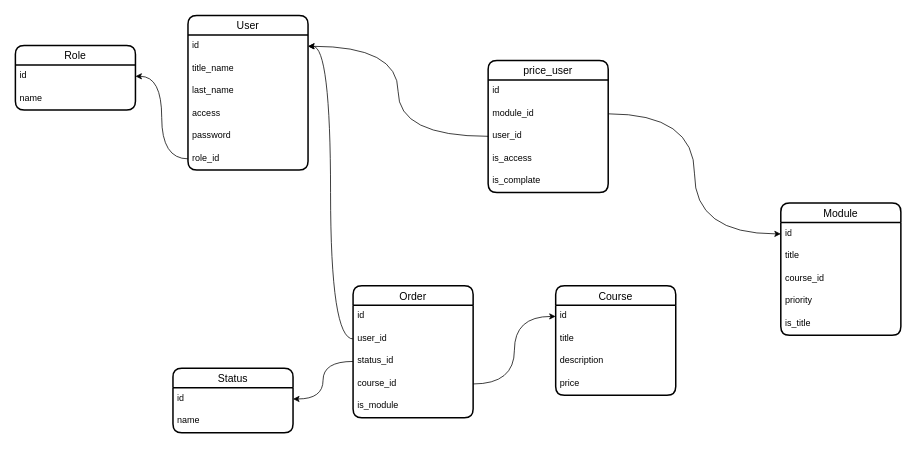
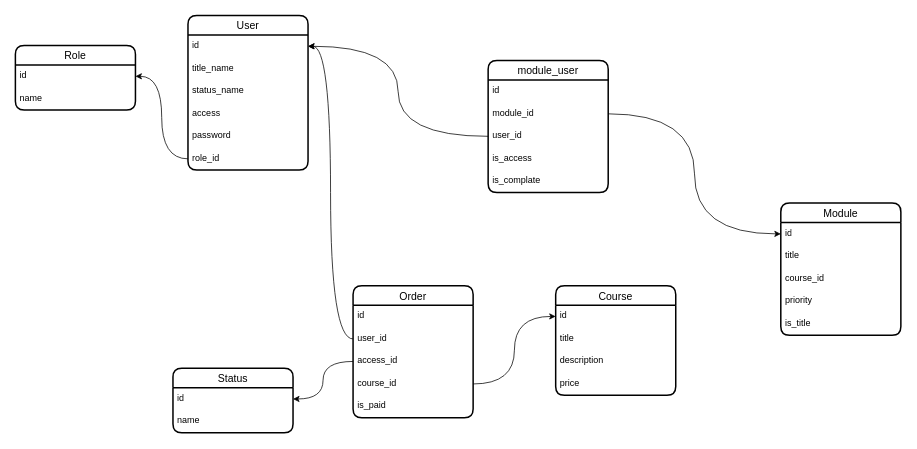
node "price_user": label "price_user" -> "module_user"
node "last_name": label "last_name" -> "status_name"
node "status_id": label "status_id" -> "access_id"
node "is_module": label "is_module" -> "is_paid"
